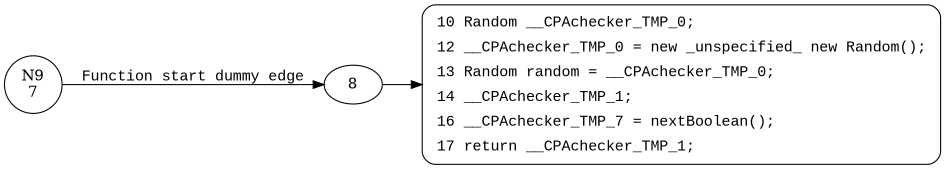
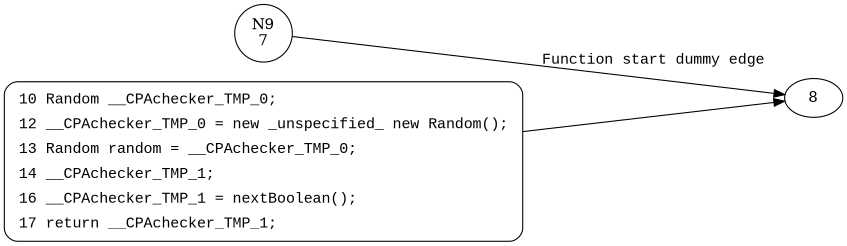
edge "8" -> "10": reversed
node "10": text "__CPAchecker_TMP_7 = nextBoolean();" -> "__CPAchecker_TMP_1 = nextBoolean();"
